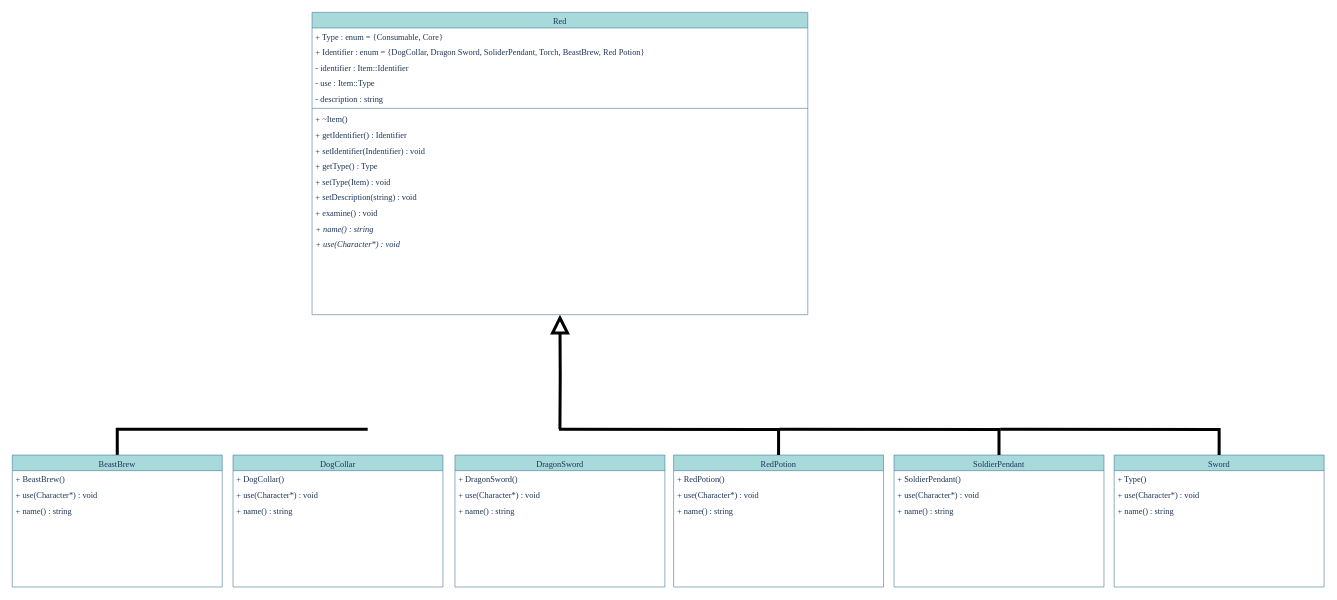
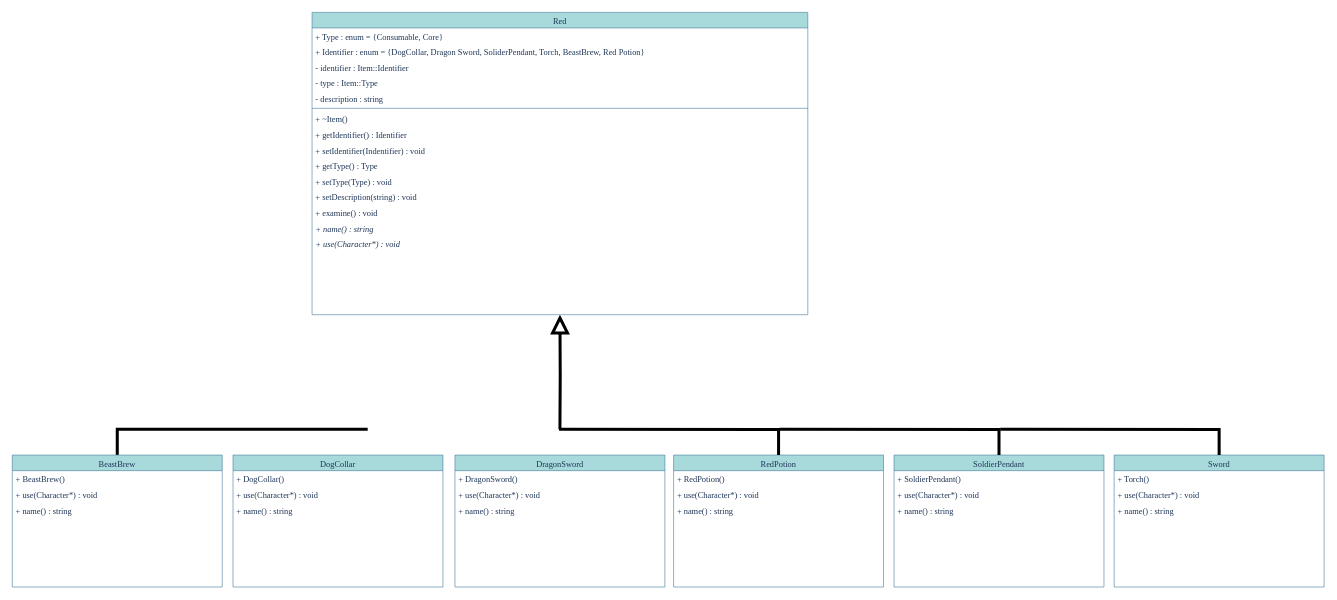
node "- use : Item::Type": label "- use : Item::Type" -> "- type : Item::Type"
node "+ setType(Item) : void": label "+ setType(Item) : void" -> "+ setType(Type) : void"
node "+ Type()": label "+ Type()" -> "+ Torch()"
